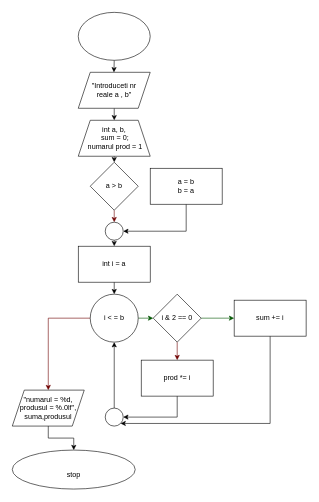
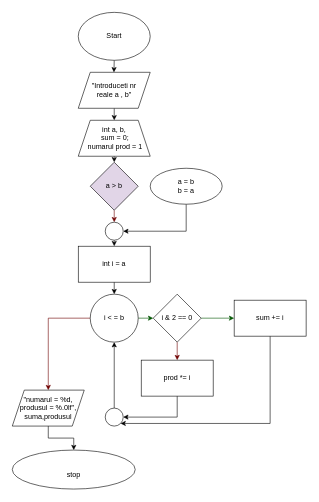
node "Start": added
node "a > b": fillcolor #ffffff -> #e1d5e7
node "a = b b = a": shape rectangle -> ellipse
